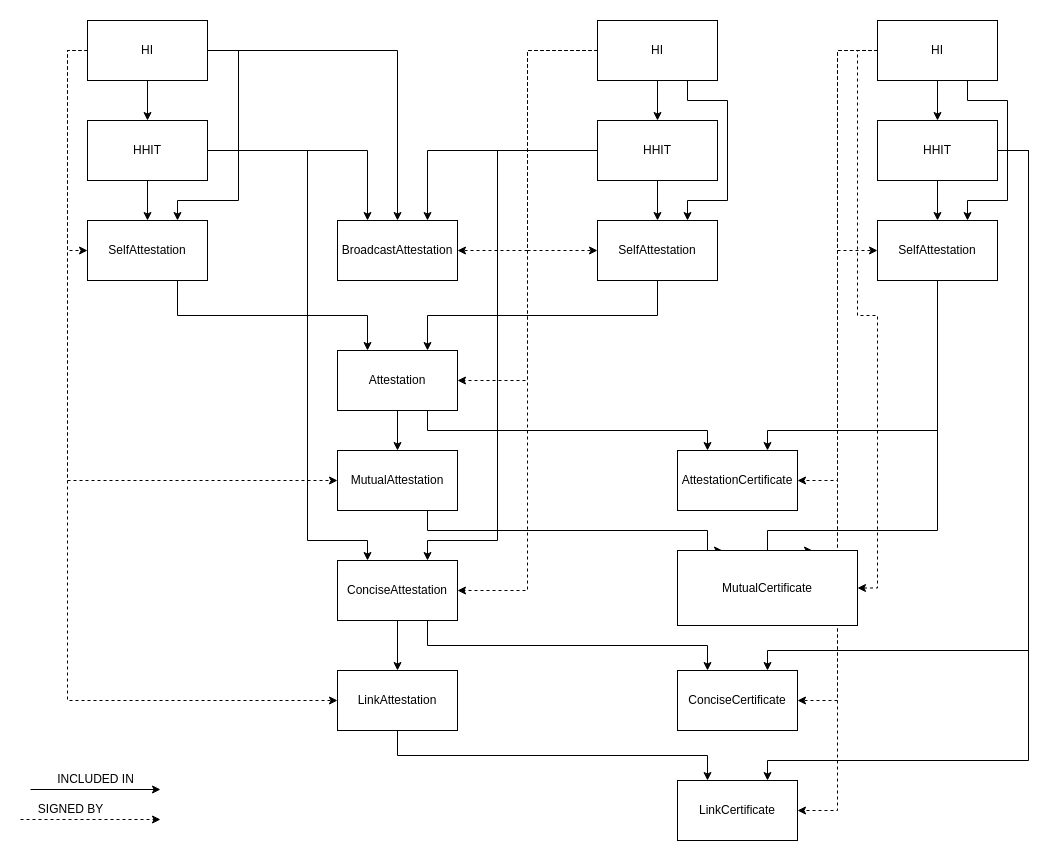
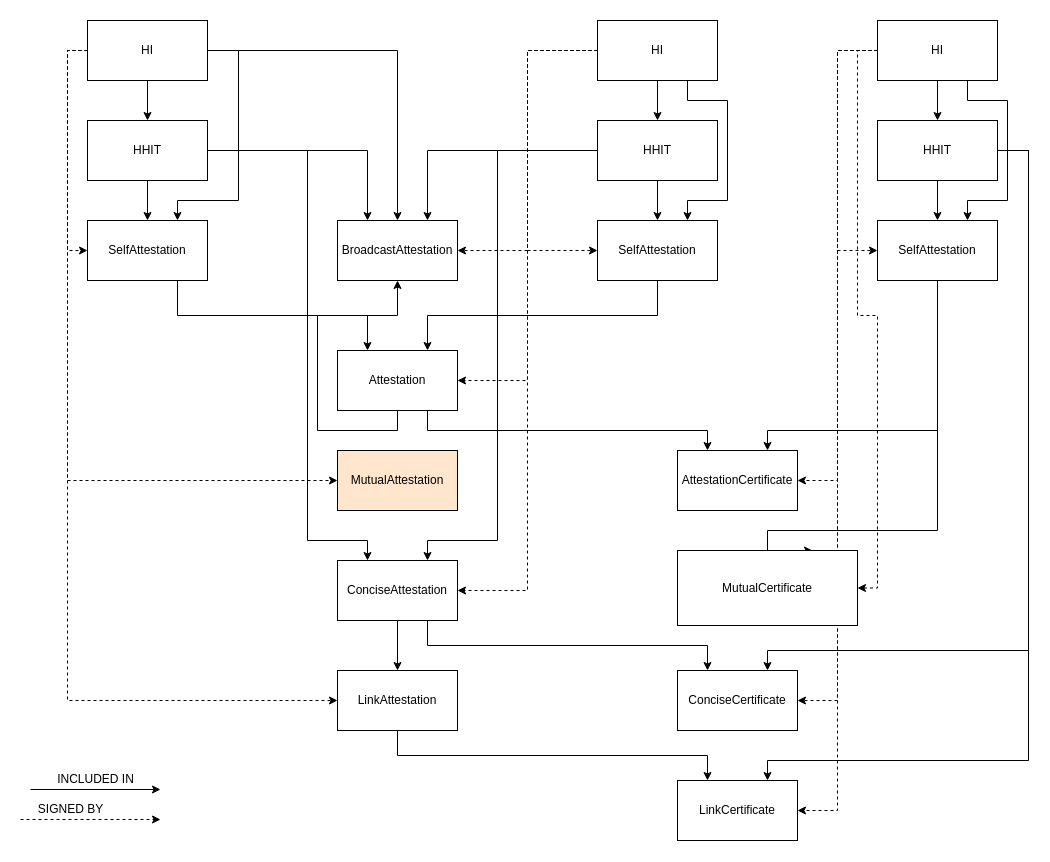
edge "Attestation" -> "MutualAttestation": now "Attestation" -> "BroadcastAttestation"
node "MutualAttestation": fillcolor #ffffff -> #ffe6cc
edge "MutualAttestation" -> "MutualCertificate": removed
